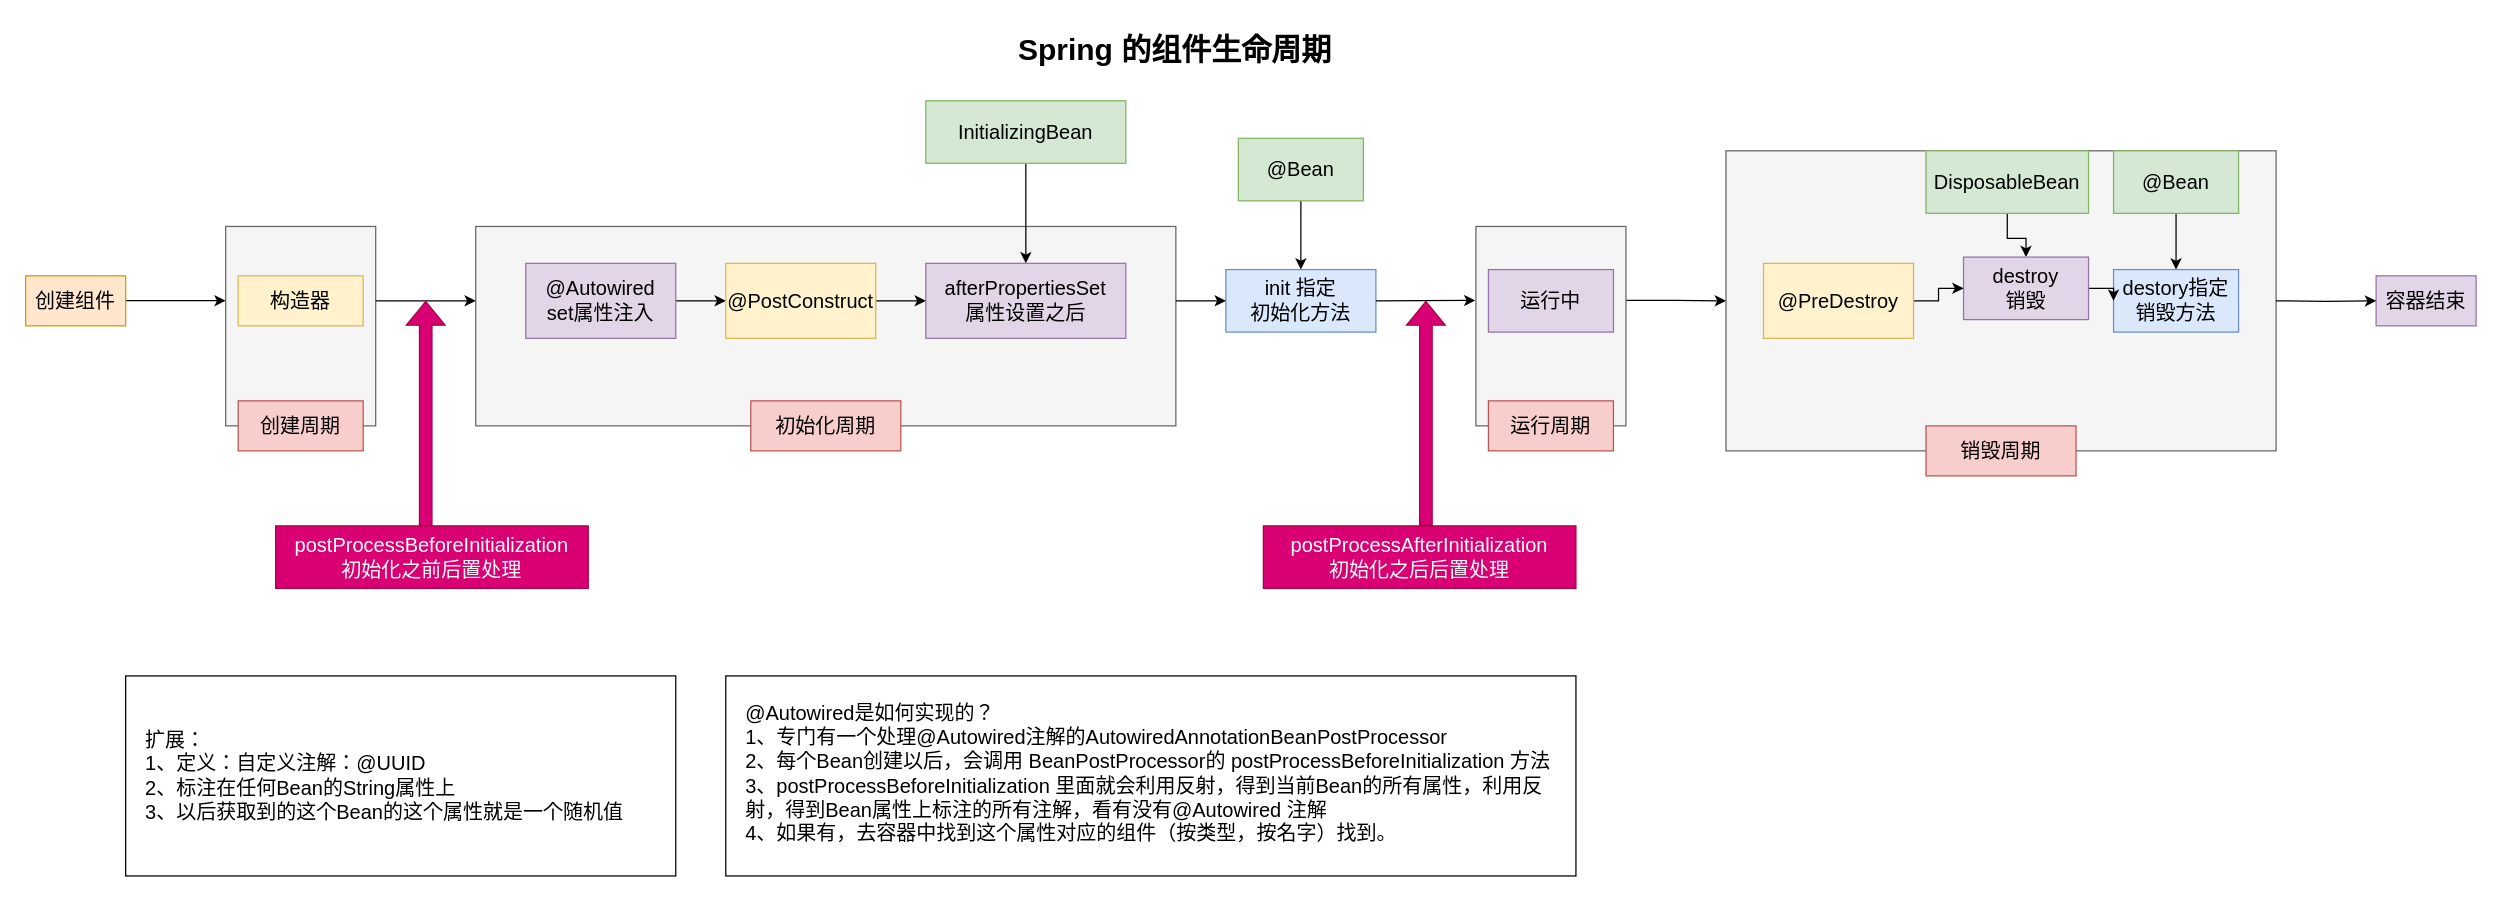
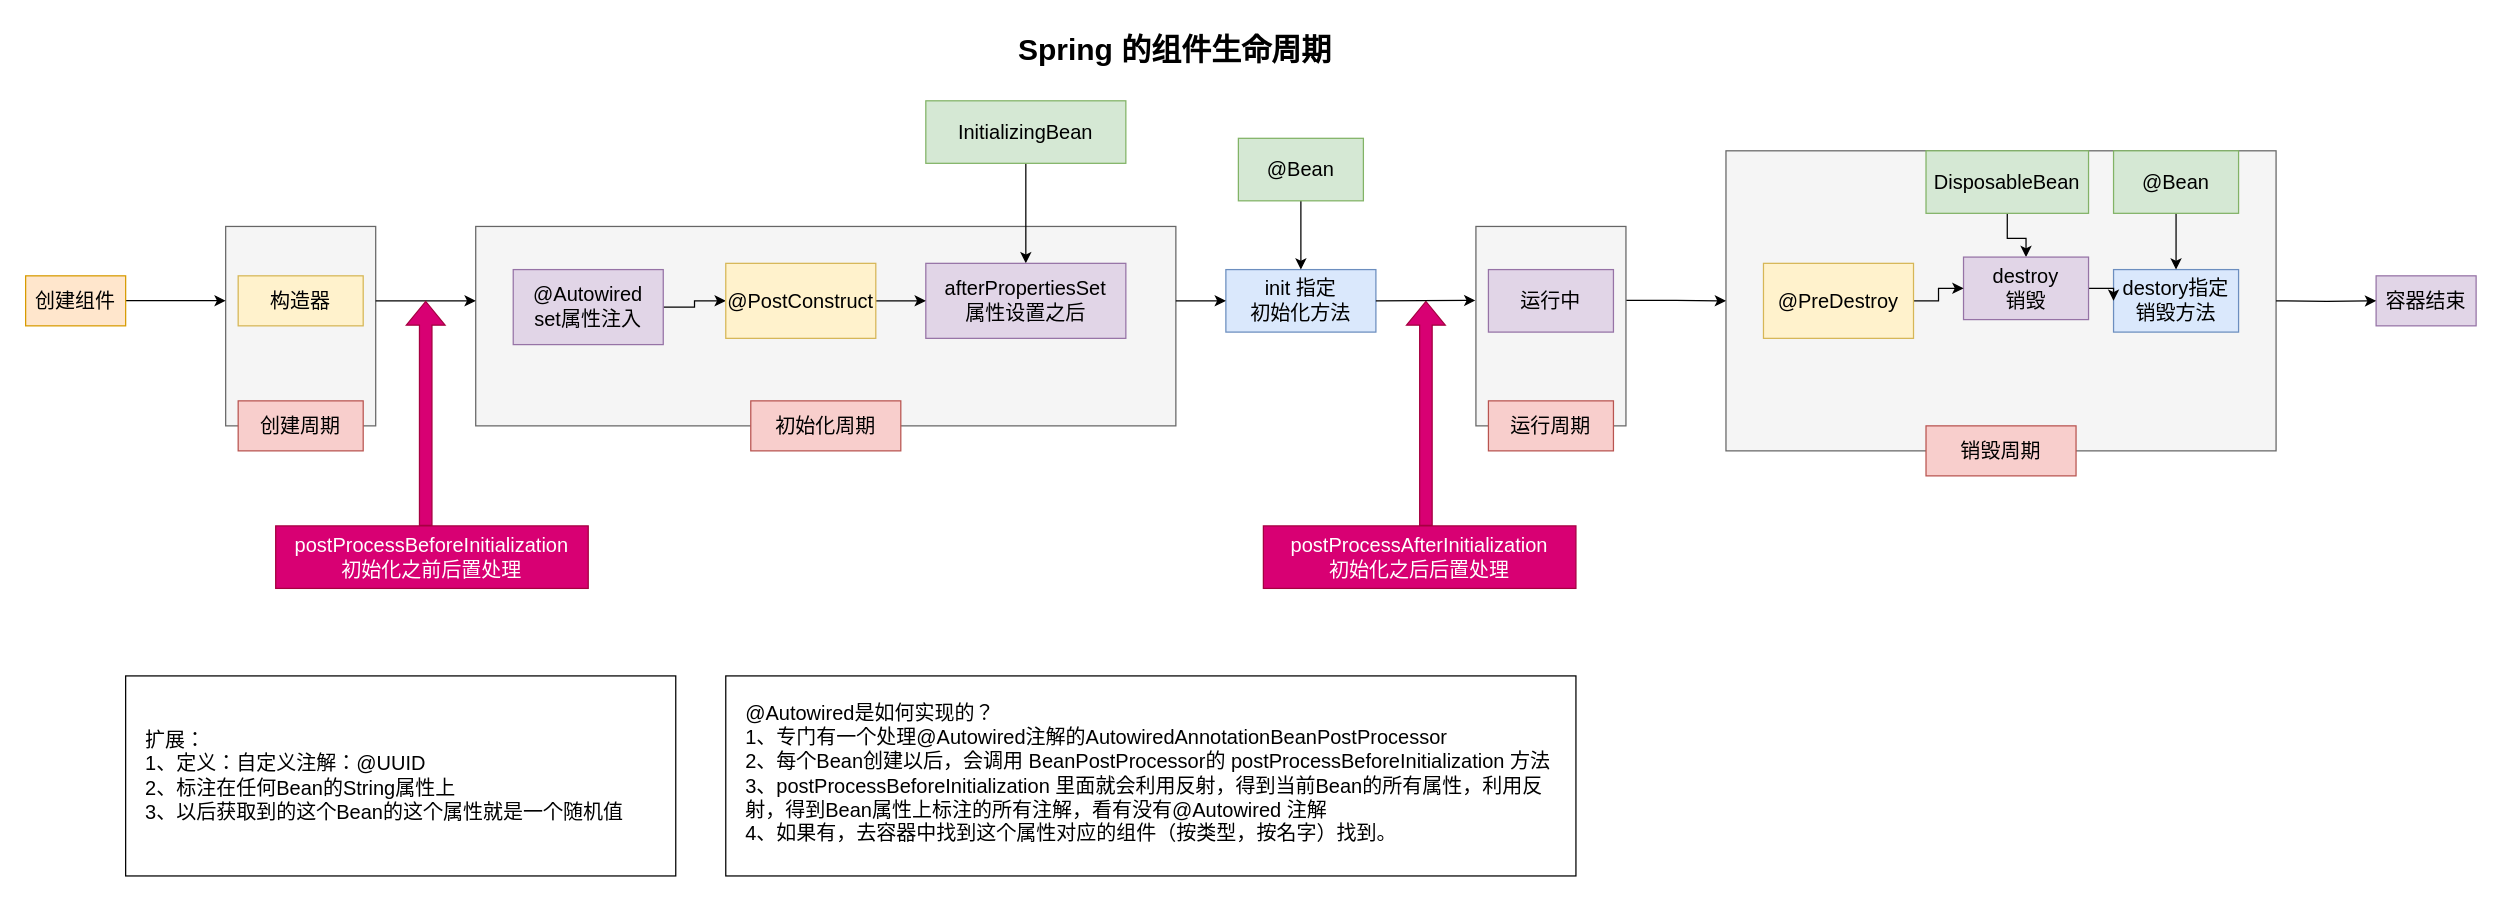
node "@Autowired set属性注入": moved (601, 301) -> (588, 307)
